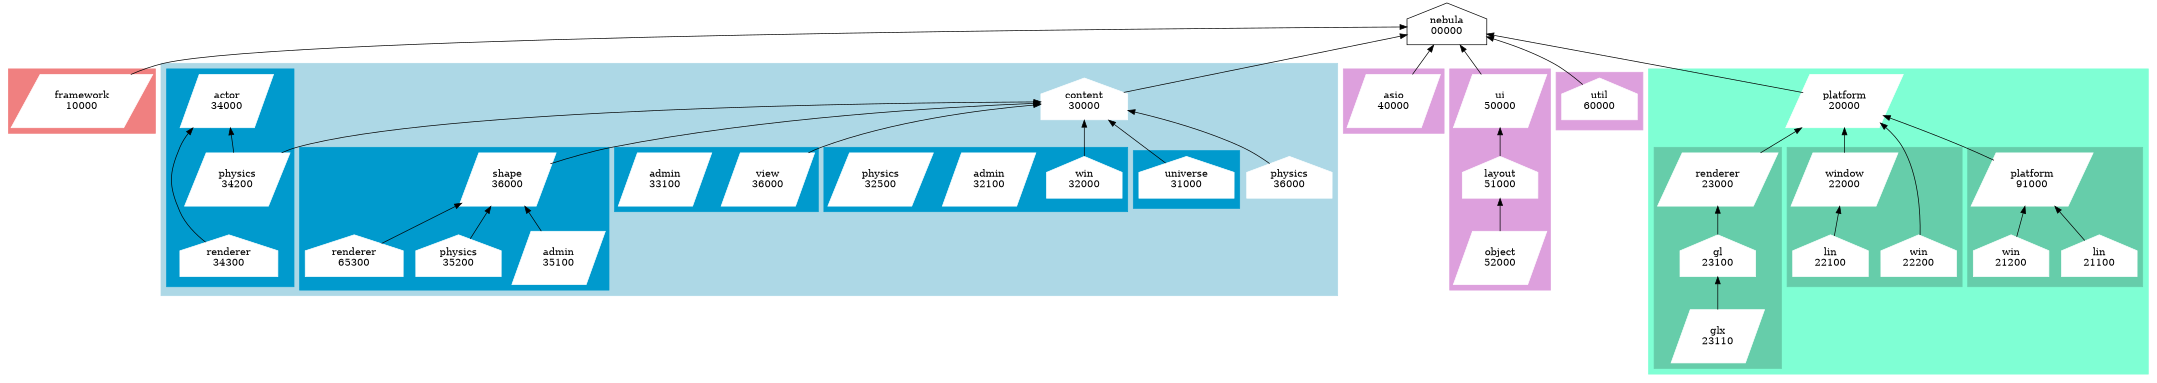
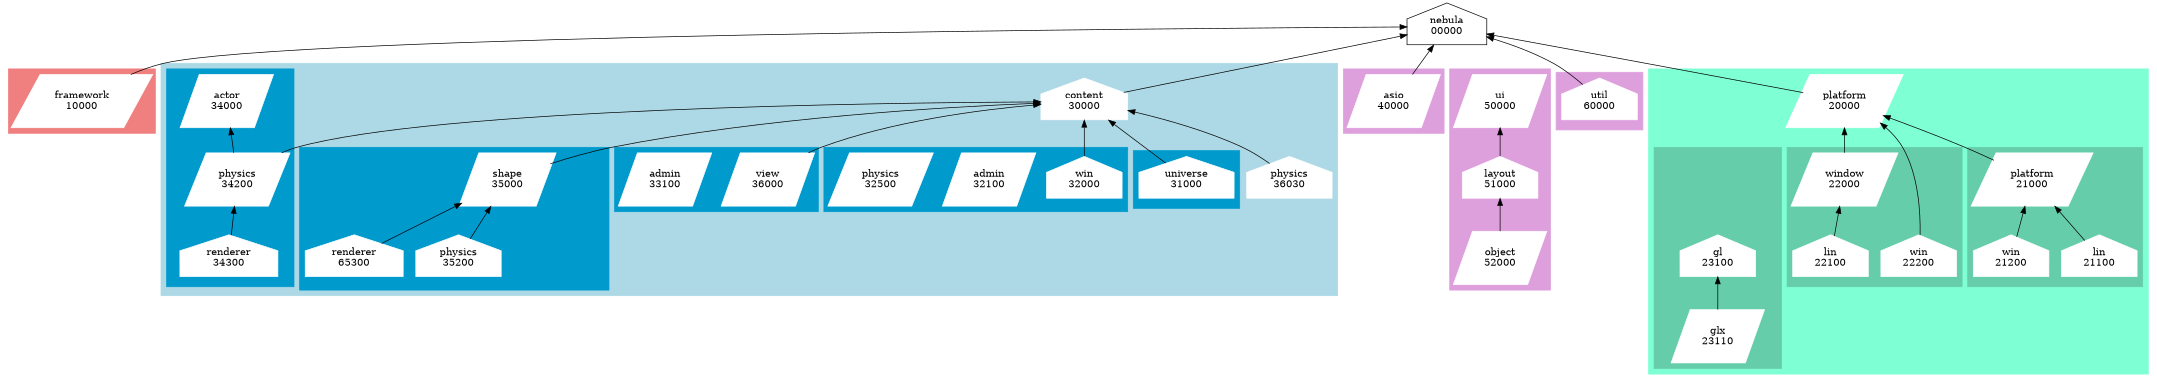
edge "ui 50000" -> "nebula 00000": removed
node "shape 36000": label "shape 36000" -> "shape 35000"
node "physics 36000": label "physics 36000" -> "physics 36030"
node "renderer 23000": removed
node "platform 91000": label "platform 91000" -> "platform 21000"
edge "renderer 34300" -> "actor 34000": now "renderer 34300" -> "physics 34200"
node "admin 35100": removed
